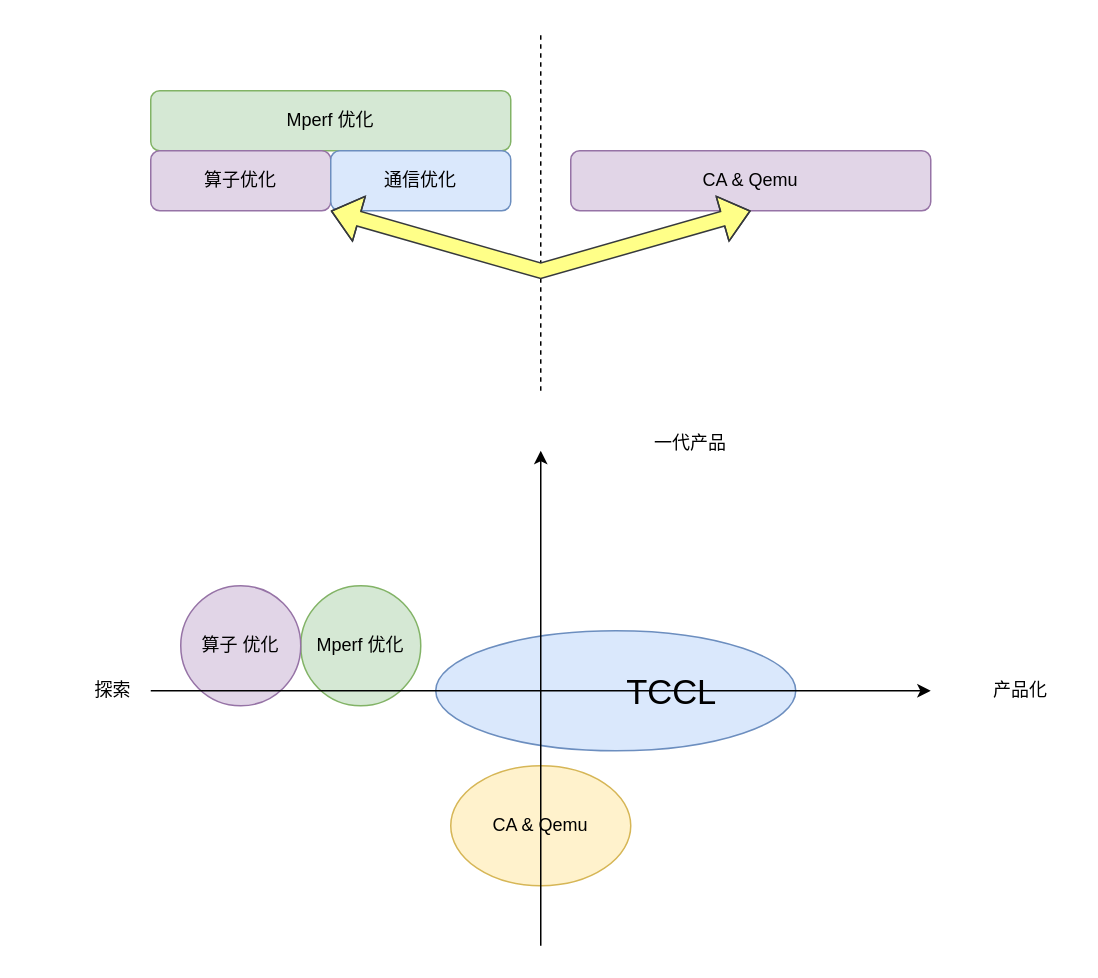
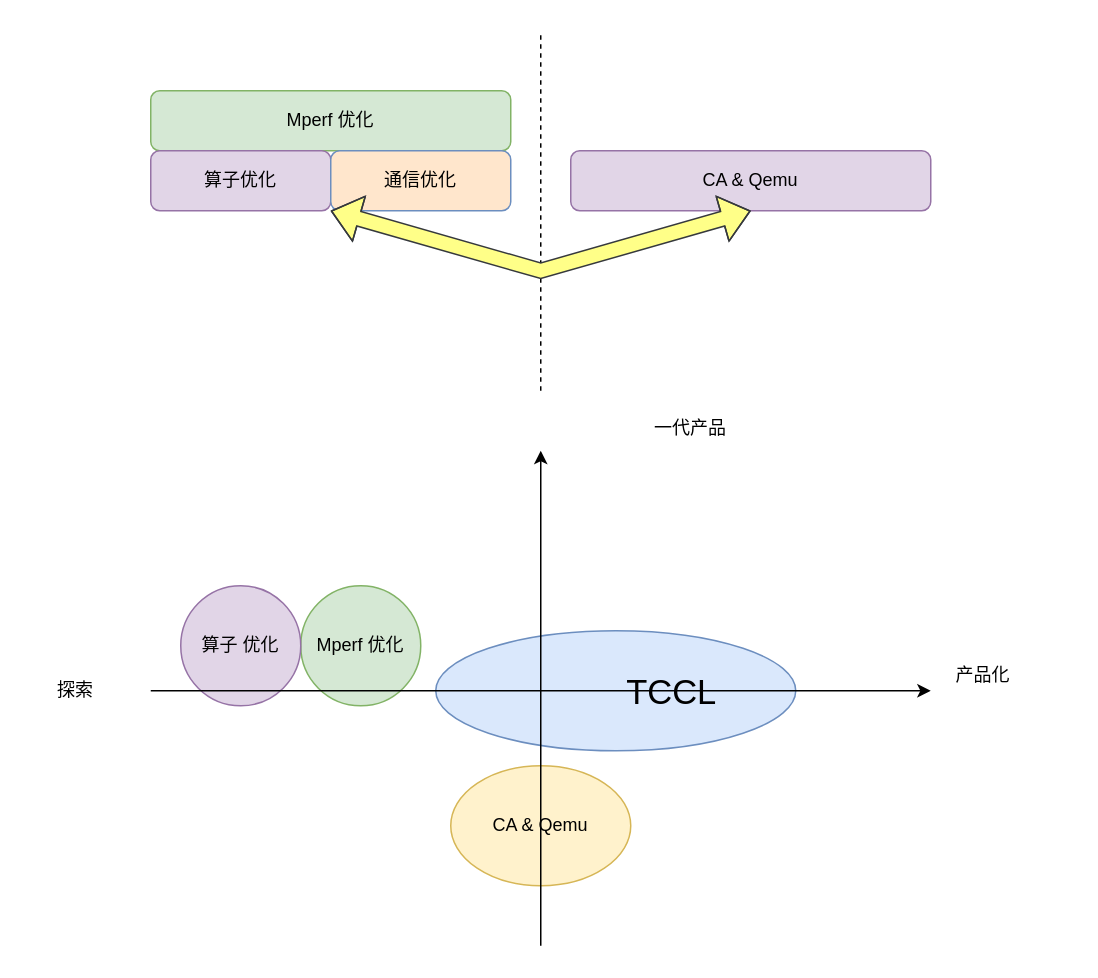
node "通信优化": fillcolor #dae8fc -> #ffe6cc
node "一代产品": moved (691, 443) -> (691, 428)
node "探索": moved (113, 691) -> (76, 691)
node "产品化": moved (1021, 691) -> (983, 676)
